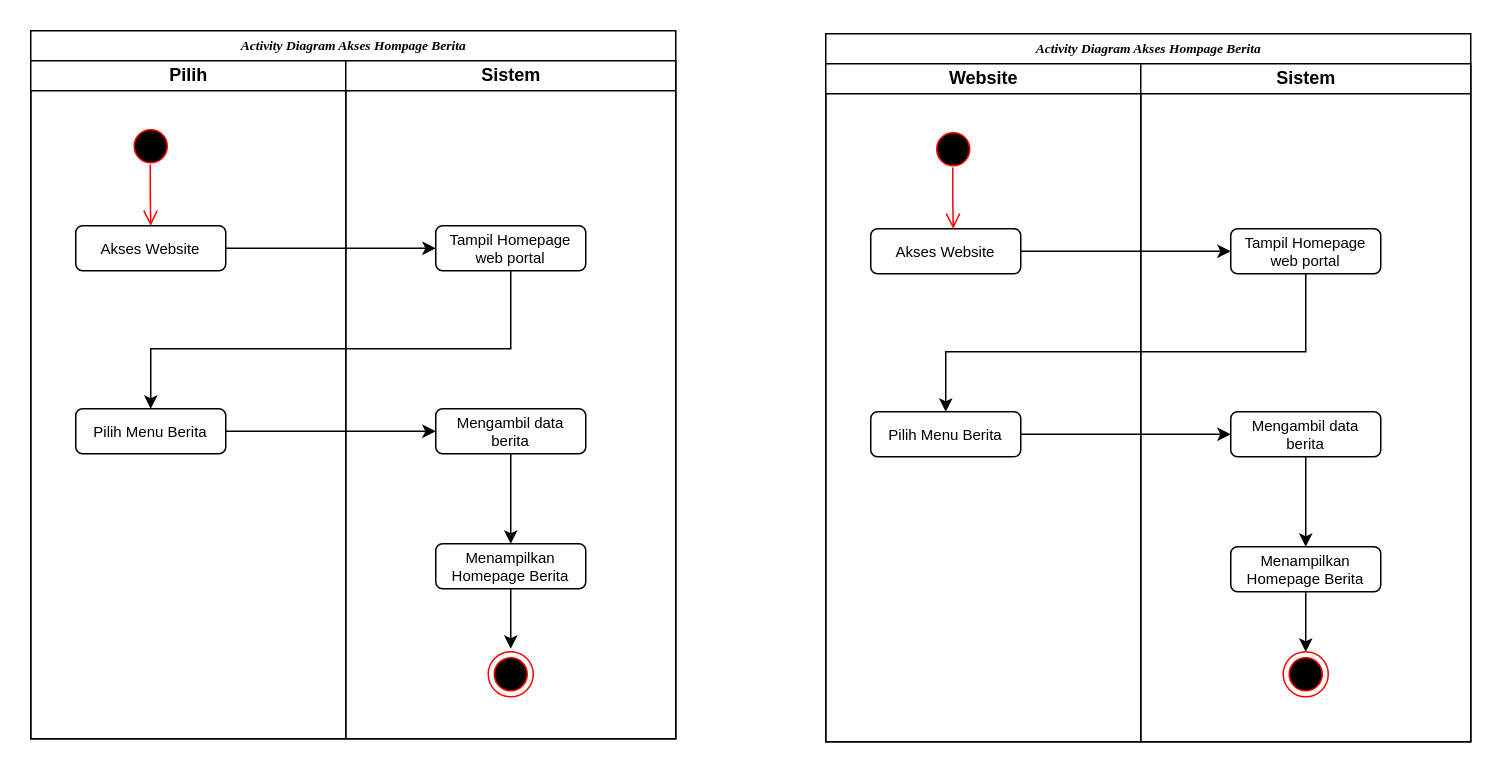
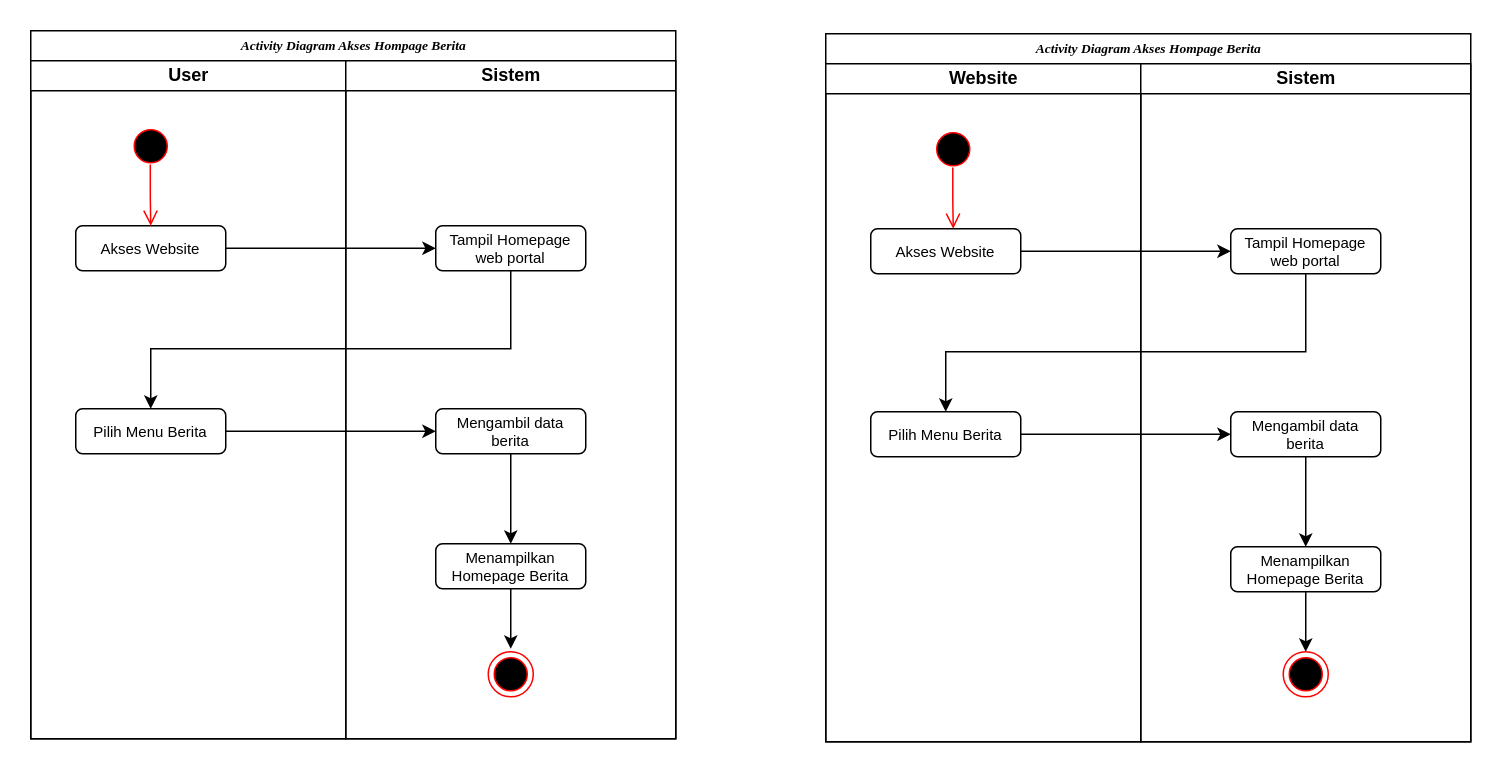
node "Pilih": label "Pilih" -> "User"
